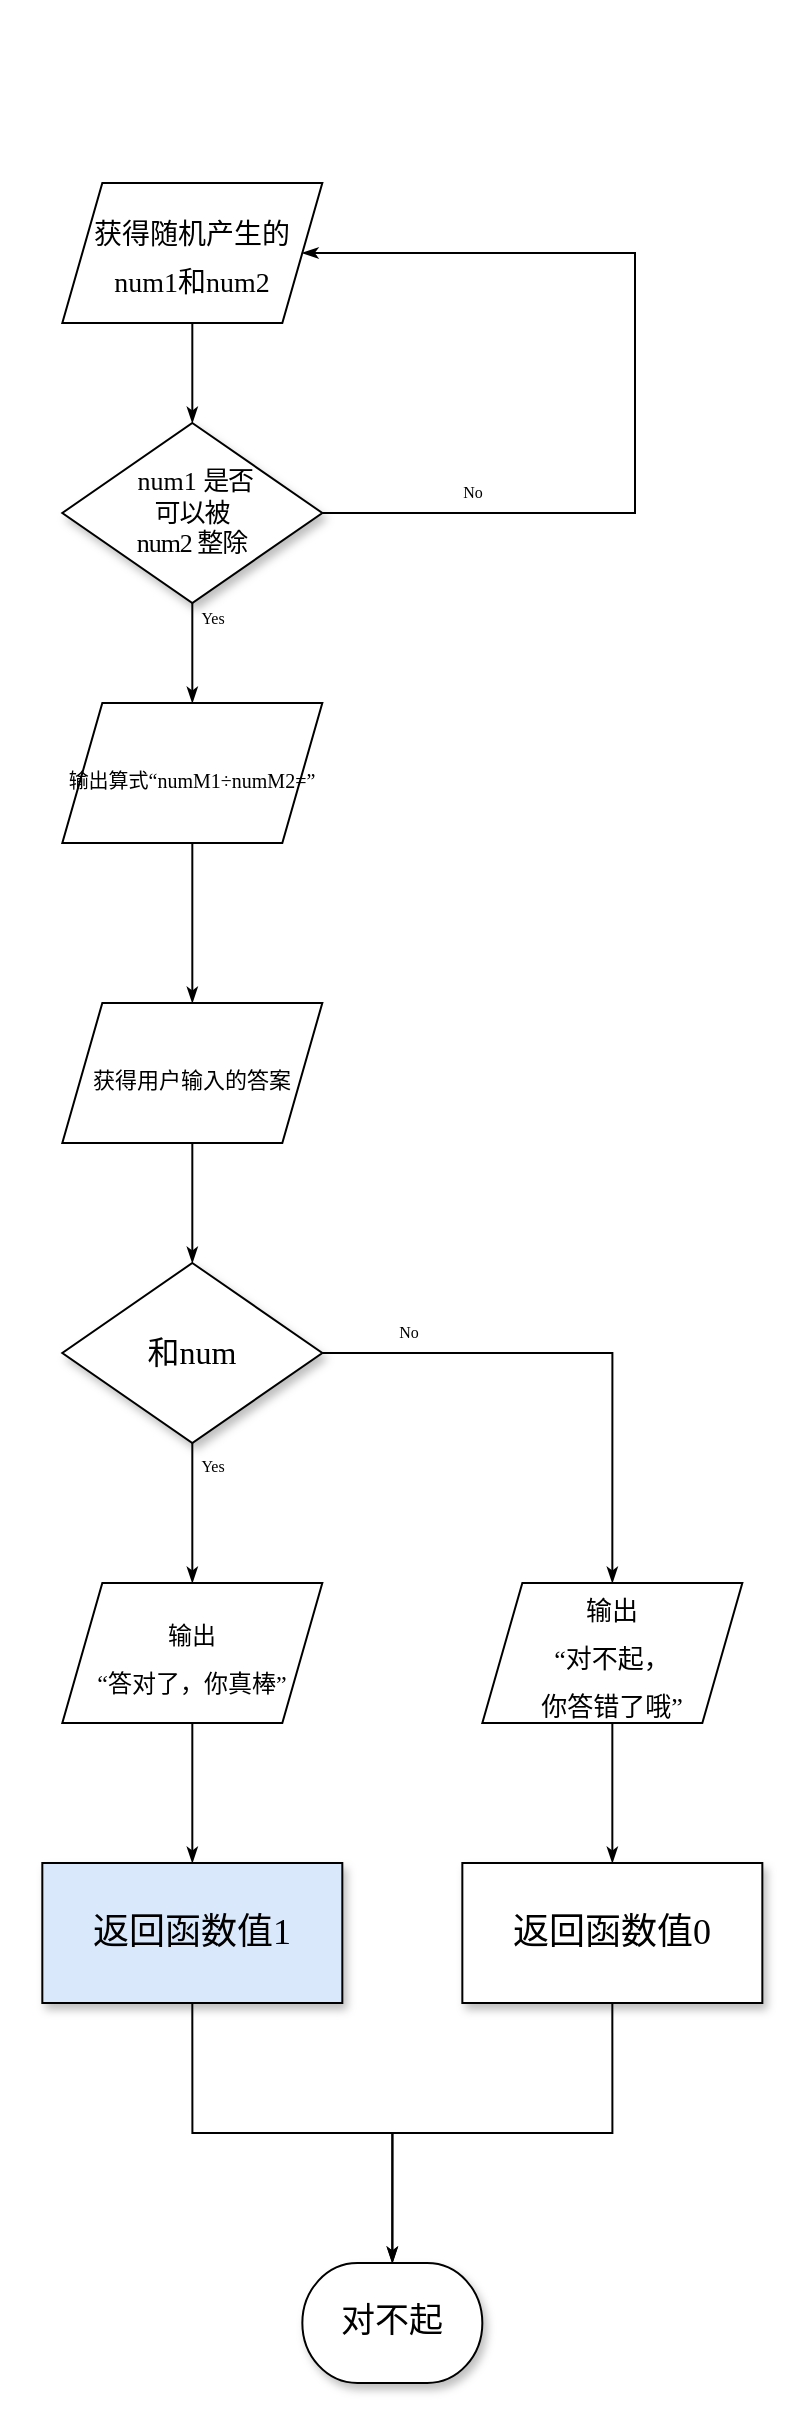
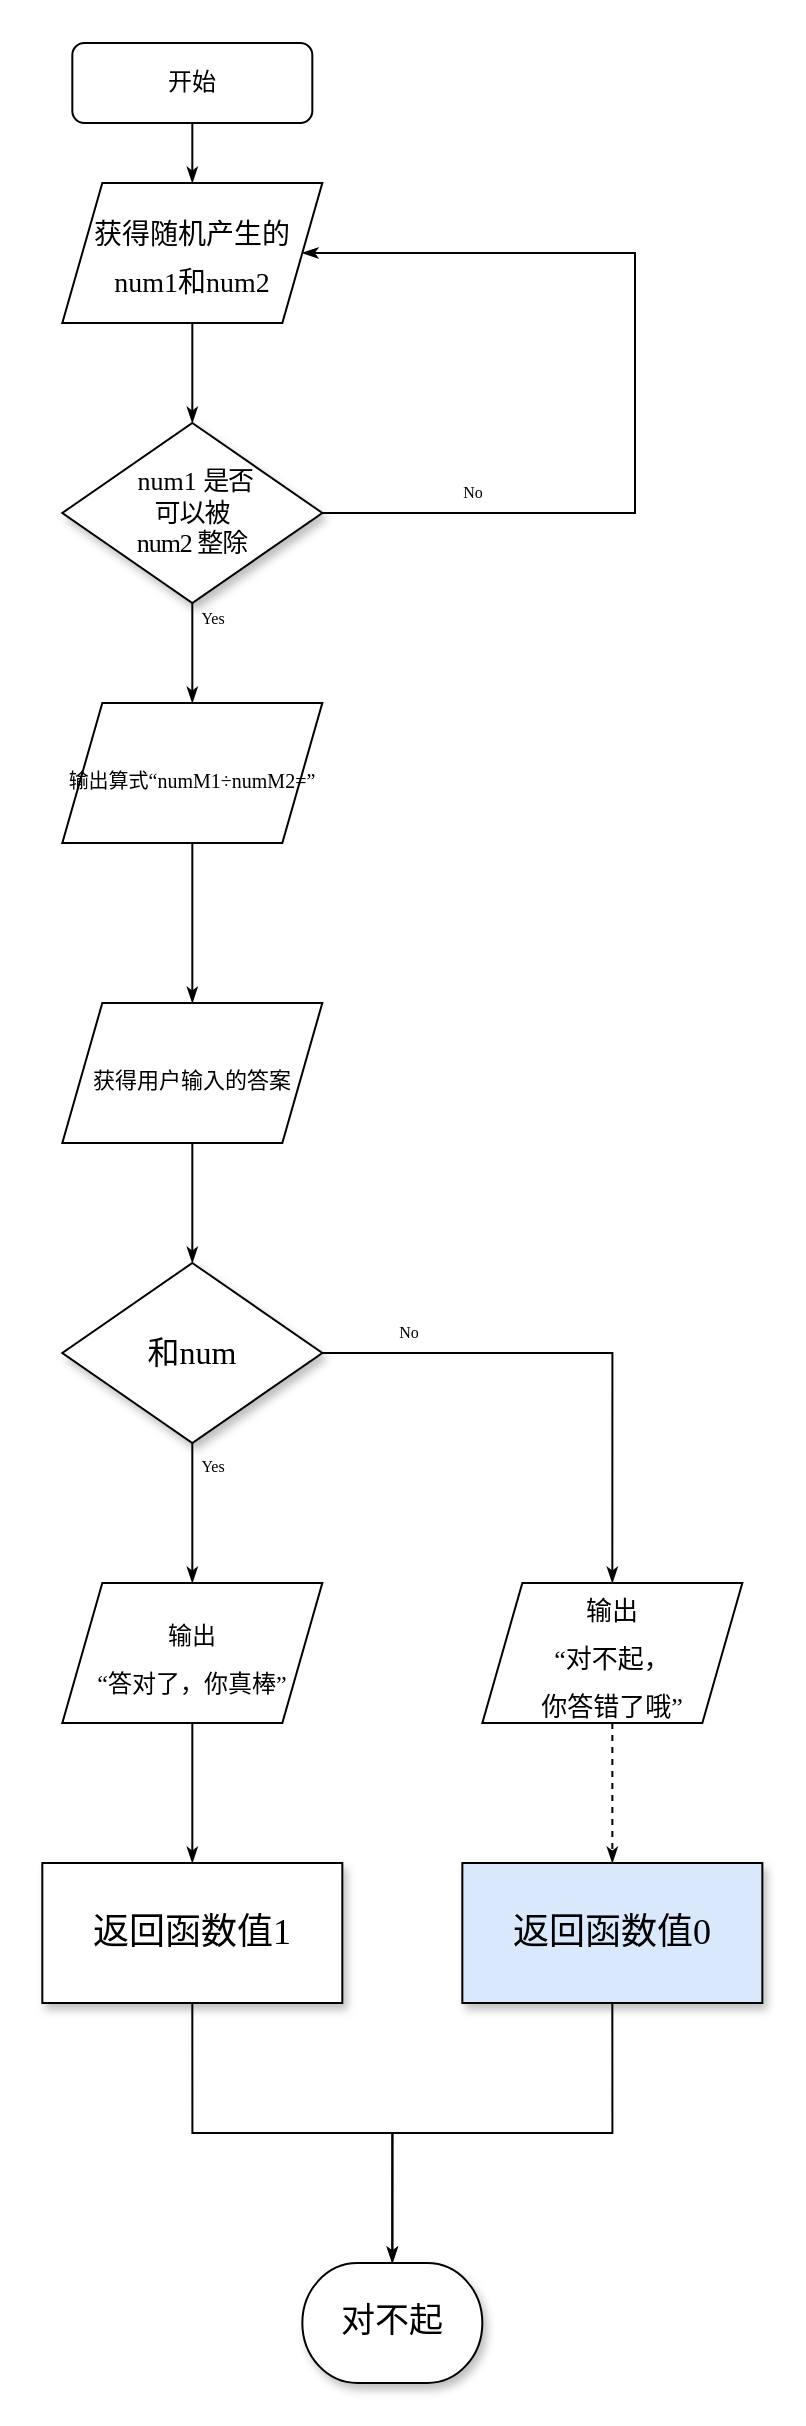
node "开始": added
edge "开始" -> "获得随机产生的num1和num2": added
edge "输出 “对不起， 你答错了哦”" -> "返回函数值0": style solid -> dashed
node "返回函数值1": fillcolor #dae8fc -> #ffffff
node "返回函数值0": fillcolor #ffffff -> #dae8fc
